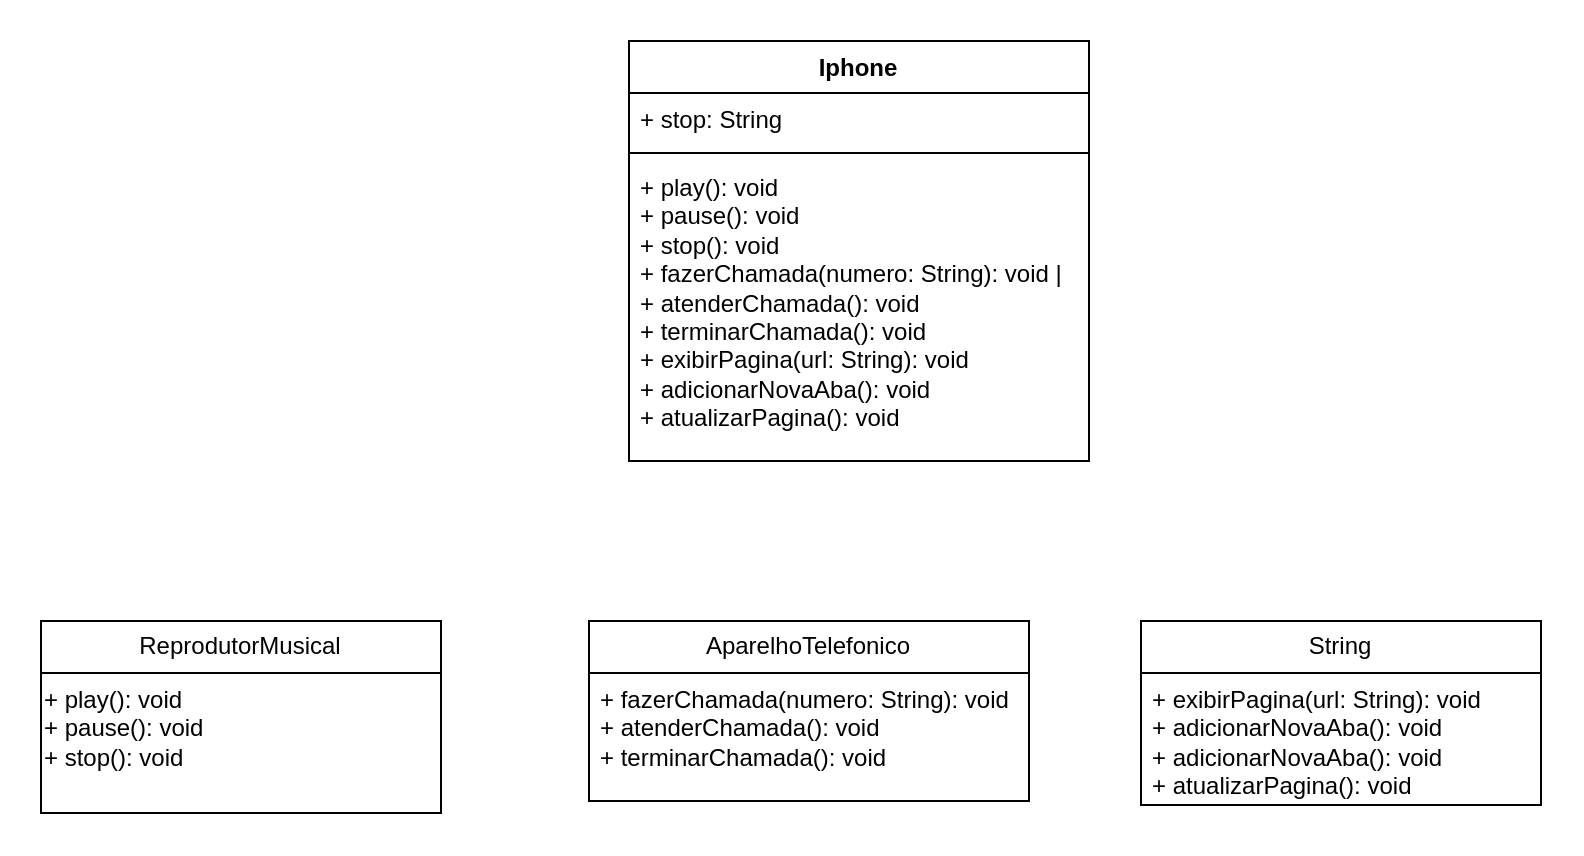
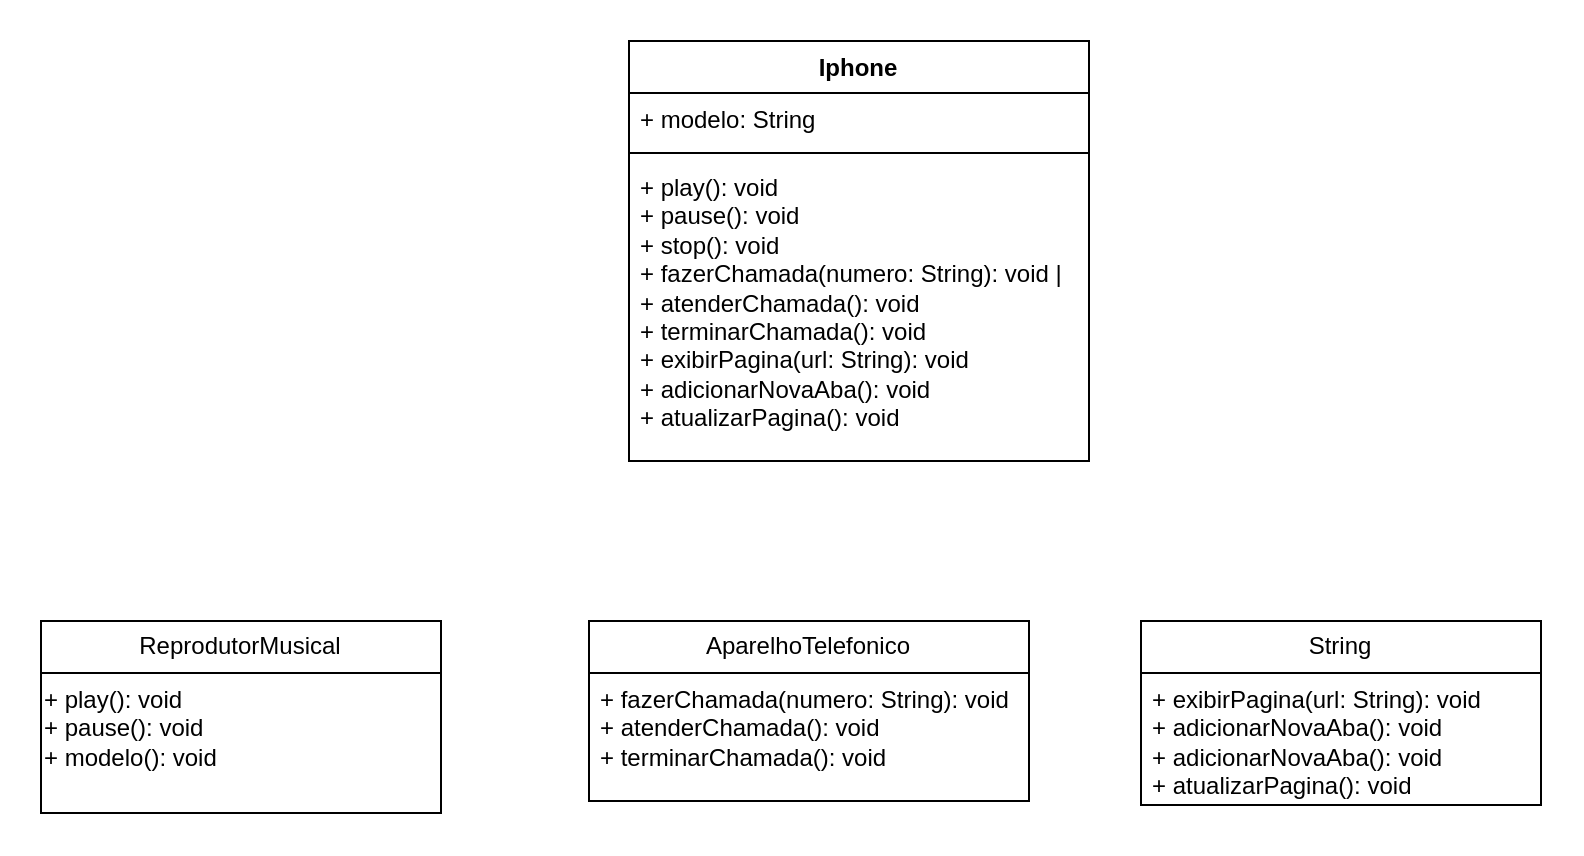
node "+ stop: String": label "+ stop: String" -> "+ modelo: String"
node "+ play(): void + pause(): void + stop(): void": label "+ play(): void + pause(): void + stop(): void" -> "+ play(): void + pause(): void + modelo(): void"
